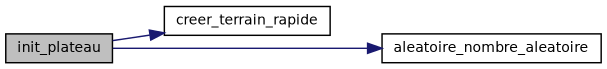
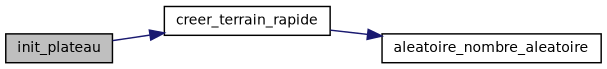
edge "init_plateau" -> "aleatoire_nombre_aleatoire": now "creer_terrain_rapide" -> "aleatoire_nombre_aleatoire"
